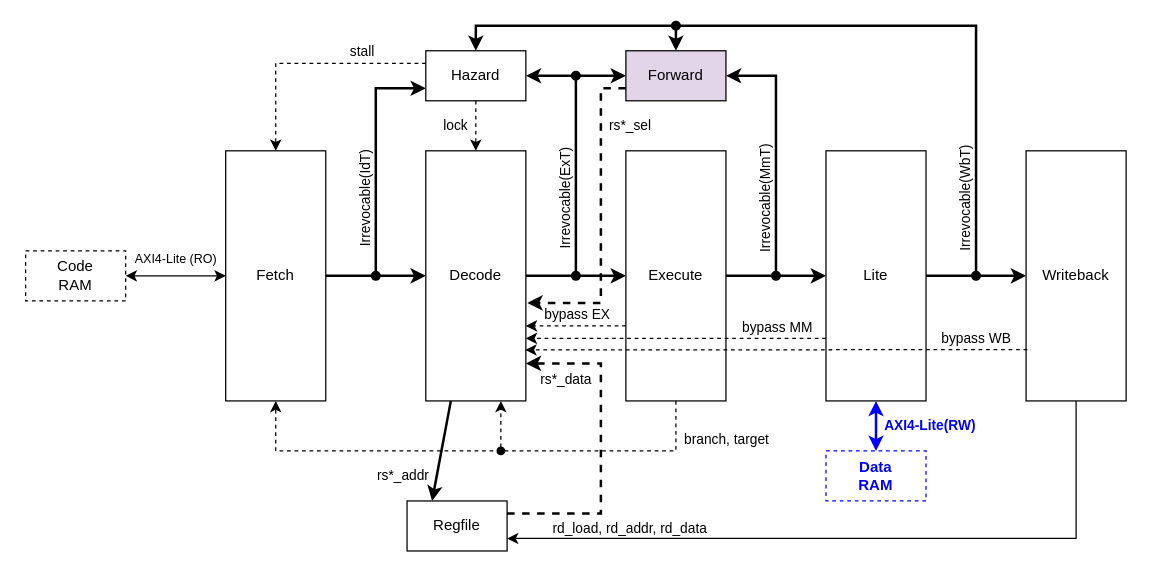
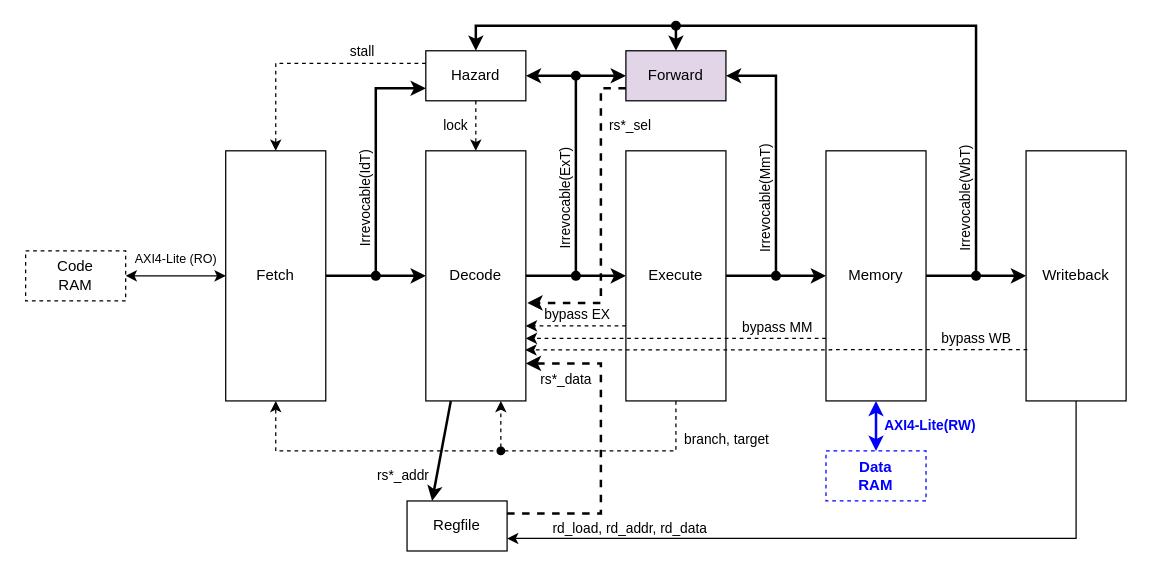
node "Lite": label "Lite" -> "Memory"
